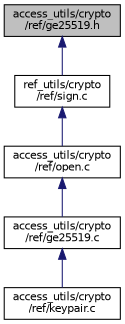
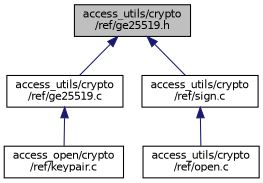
node "ref_utils/crypto /ref/sign.c": label "ref_utils/crypto /ref/sign.c" -> "access_utils/crypto /ref/sign.c"
edge "access_utils/crypto /ref/ge25519.c" -> "access_utils/crypto /ref/open.c": now "access_utils/crypto /ref/ge25519.c" -> "access_utils/crypto /ref/ge25519.h"
node "access_utils/crypto /ref/keypair.c": label "access_utils/crypto /ref/keypair.c" -> "access_open/crypto /ref/keypair.c"
